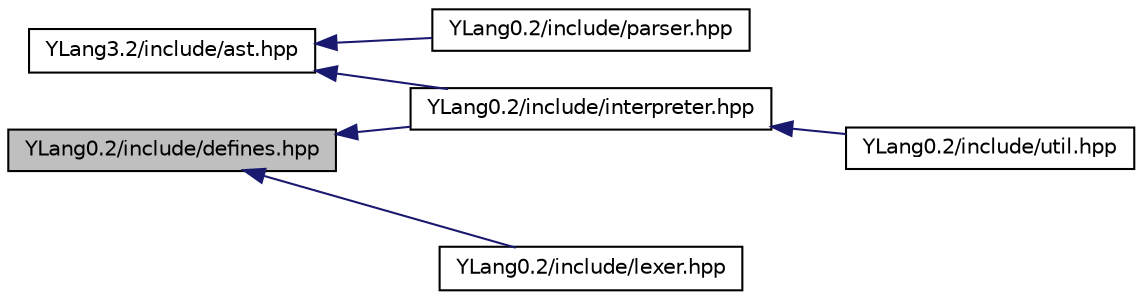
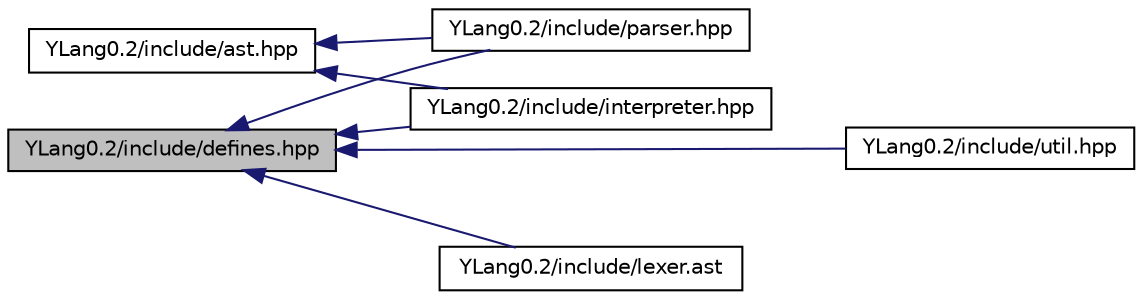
node "YLang3.2/include/ast.hpp": label "YLang3.2/include/ast.hpp" -> "YLang0.2/include/ast.hpp"
edge "YLang0.2/include/parser.hpp" -> "YLang0.2/include/defines.hpp": added
edge "YLang0.2/include/util.hpp" -> "YLang0.2/include/interpreter.hpp": now "YLang0.2/include/util.hpp" -> "YLang0.2/include/defines.hpp"
node "YLang0.2/include/lexer.hpp": label "YLang0.2/include/lexer.hpp" -> "YLang0.2/include/lexer.ast"
